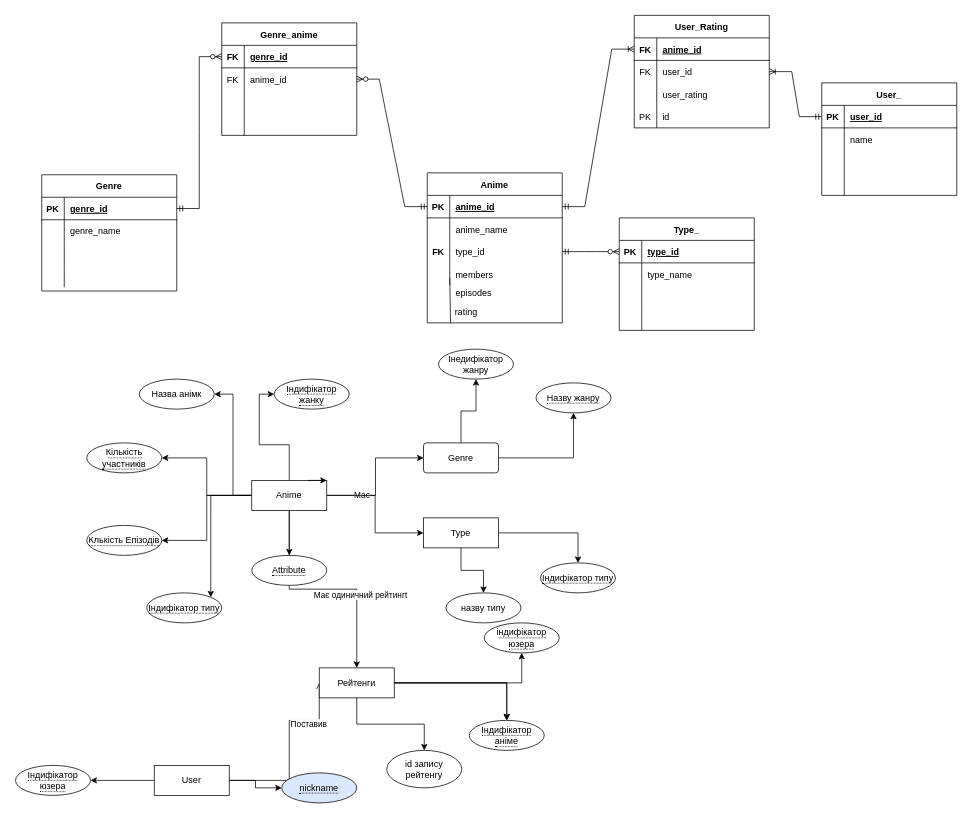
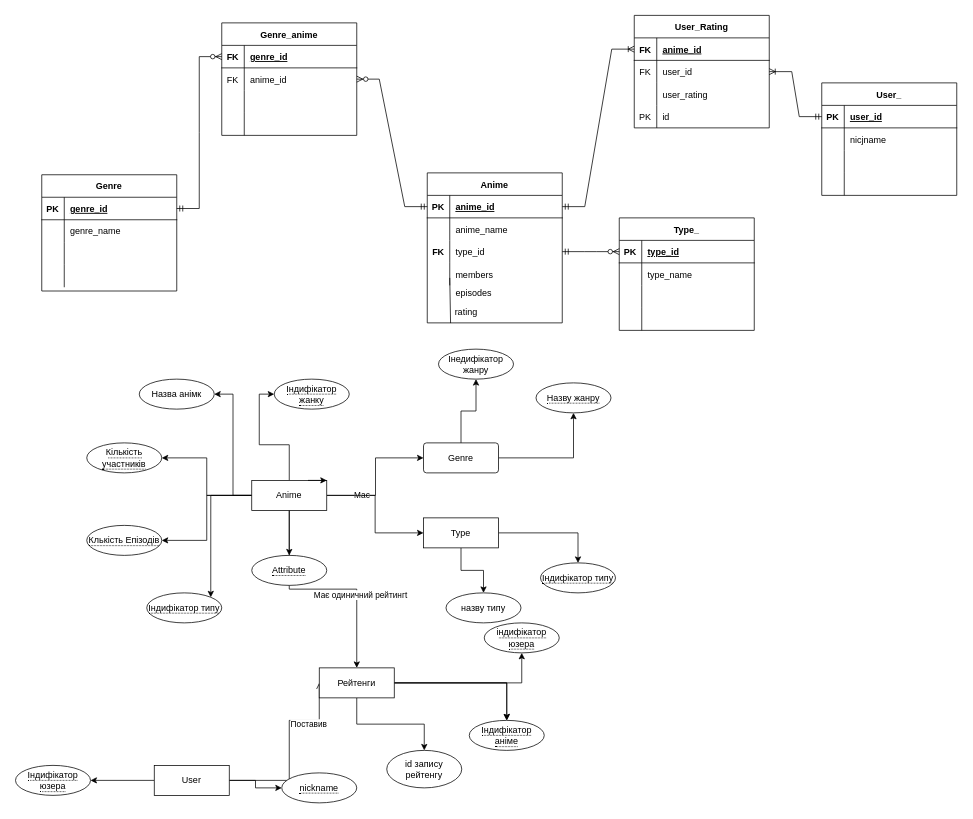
node "name": label "name" -> "nicjname"
node "nickname": fillcolor #dae8fc -> #ffffff
